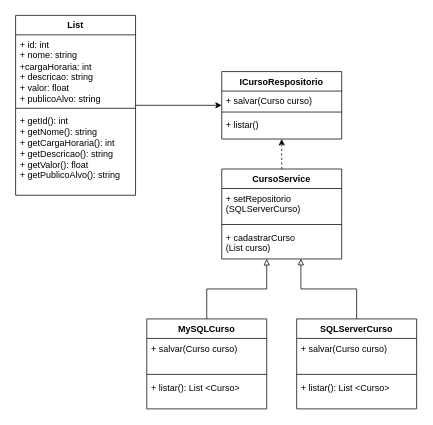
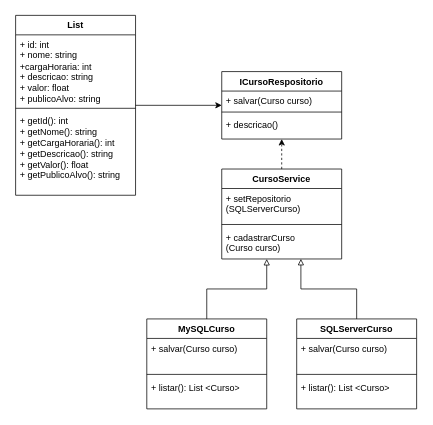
node "+ listar()": label "+ listar()" -> "+ descricao()"
node "+ cadastrarCurso (List curso)": label "+ cadastrarCurso (List curso)" -> "+ cadastrarCurso (Curso curso)"
